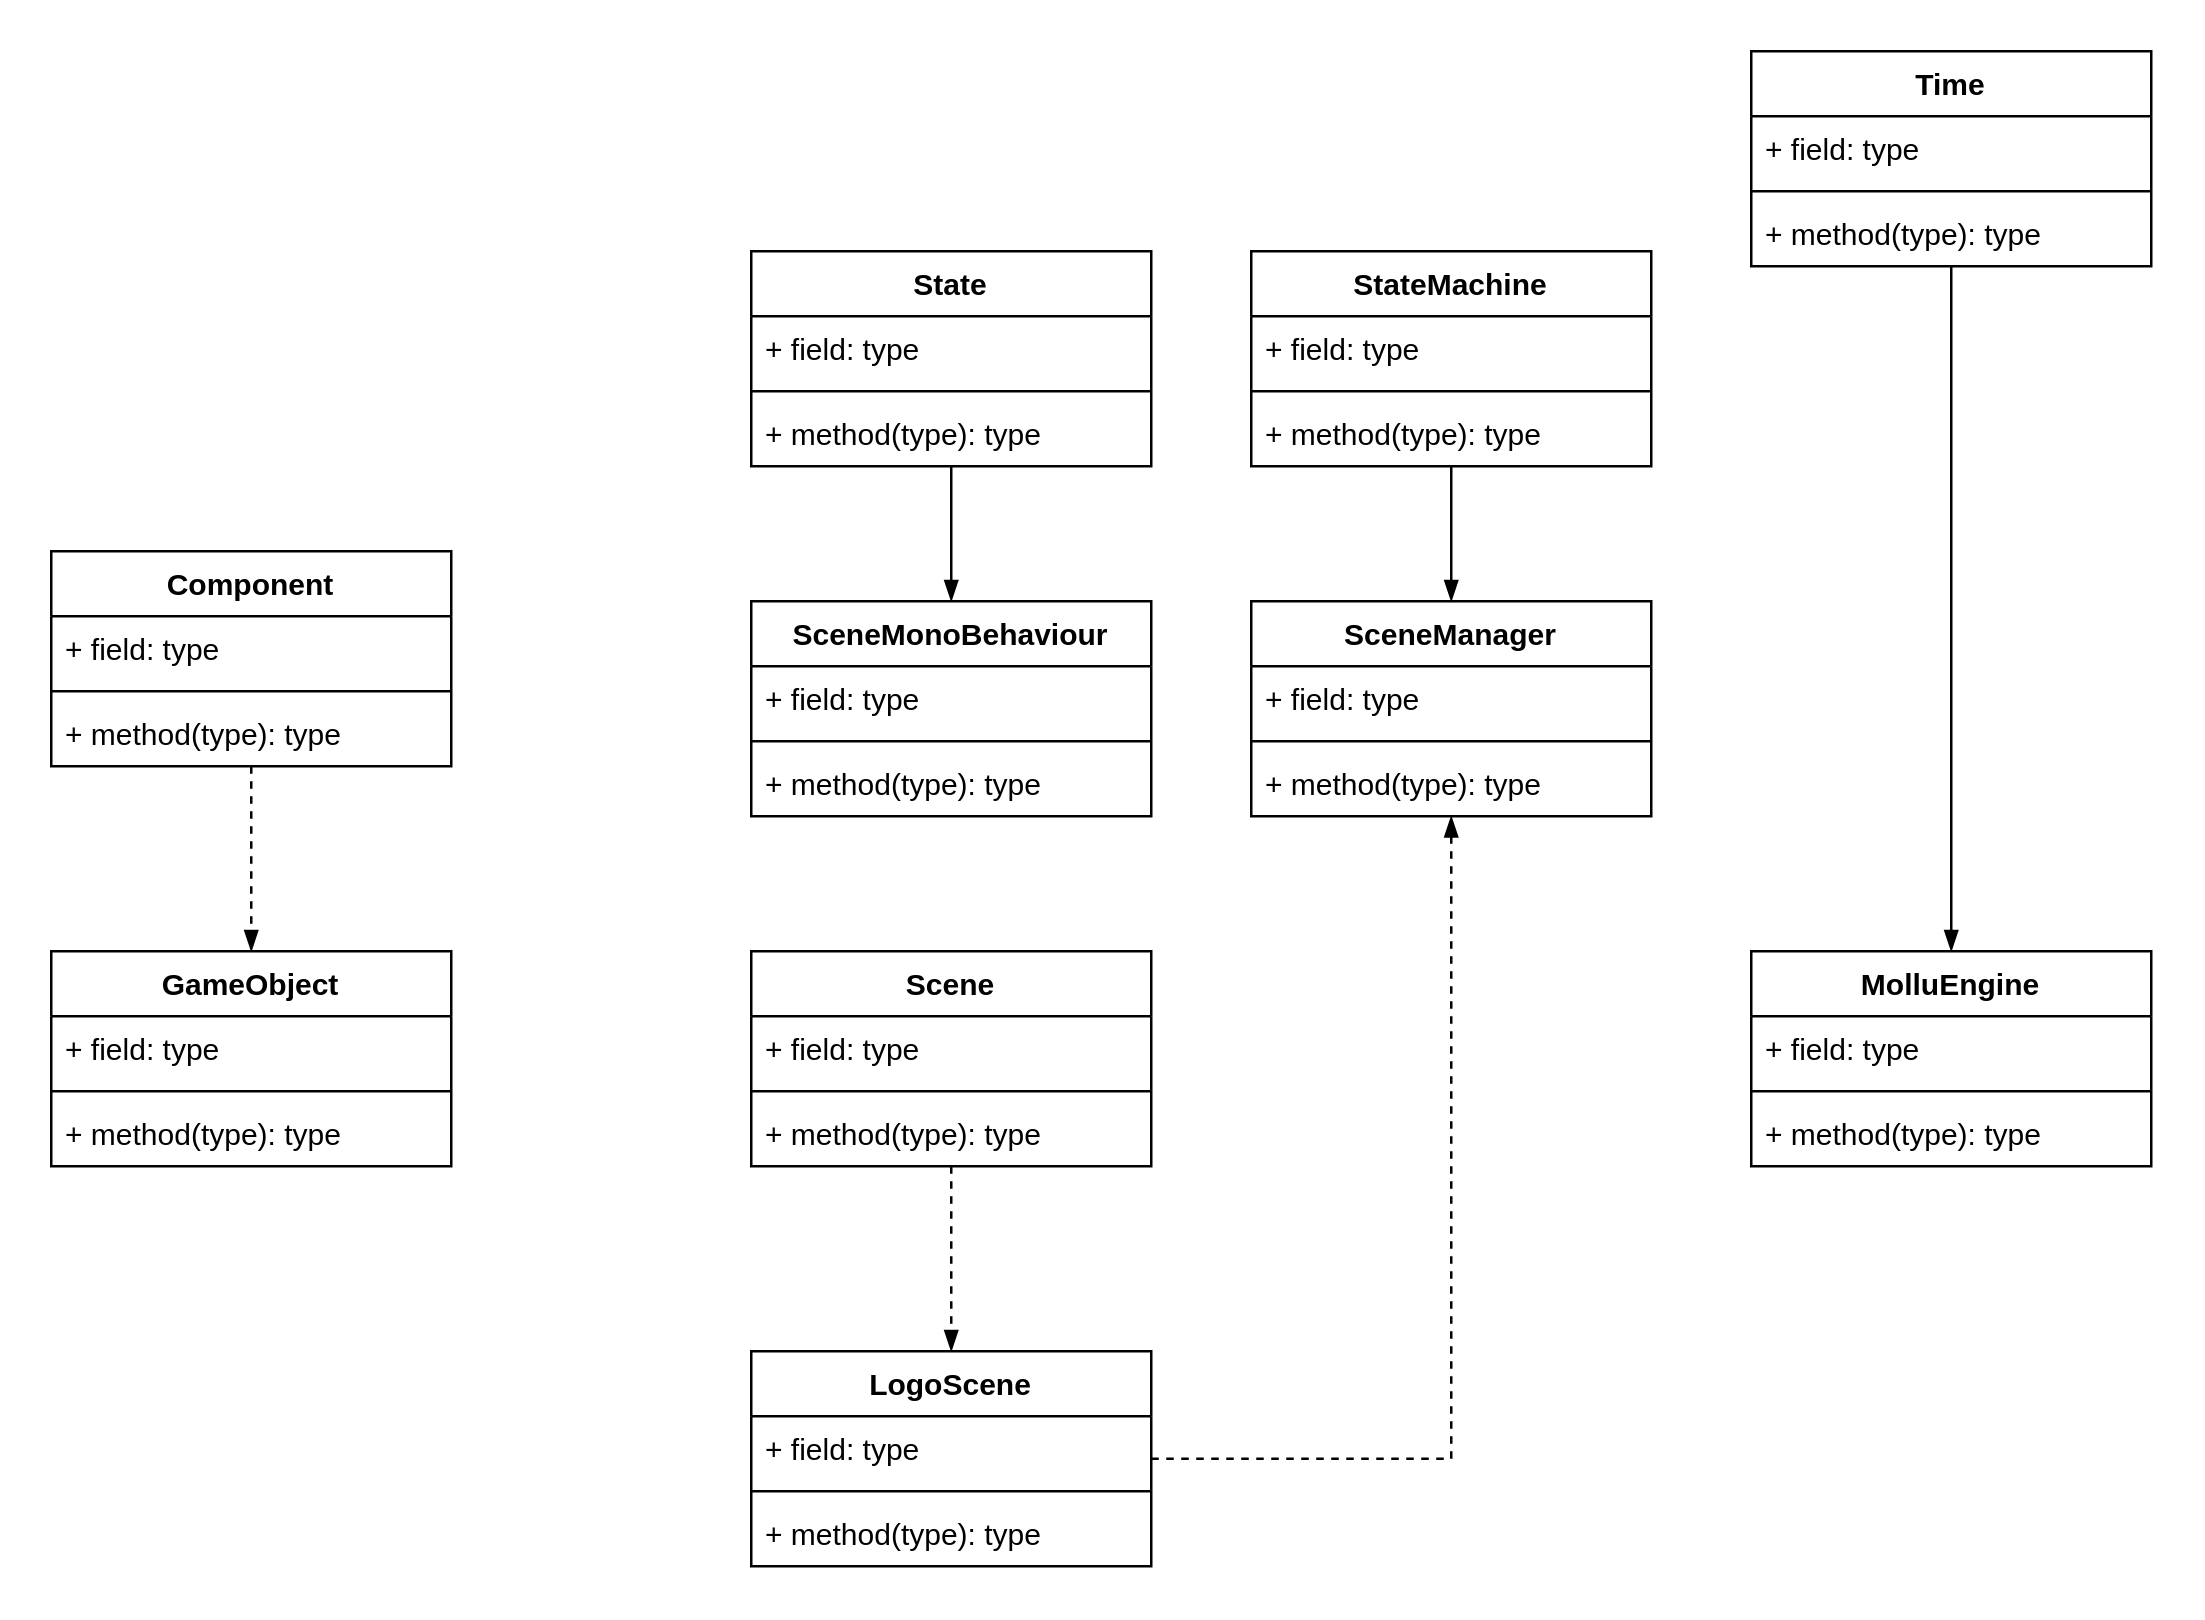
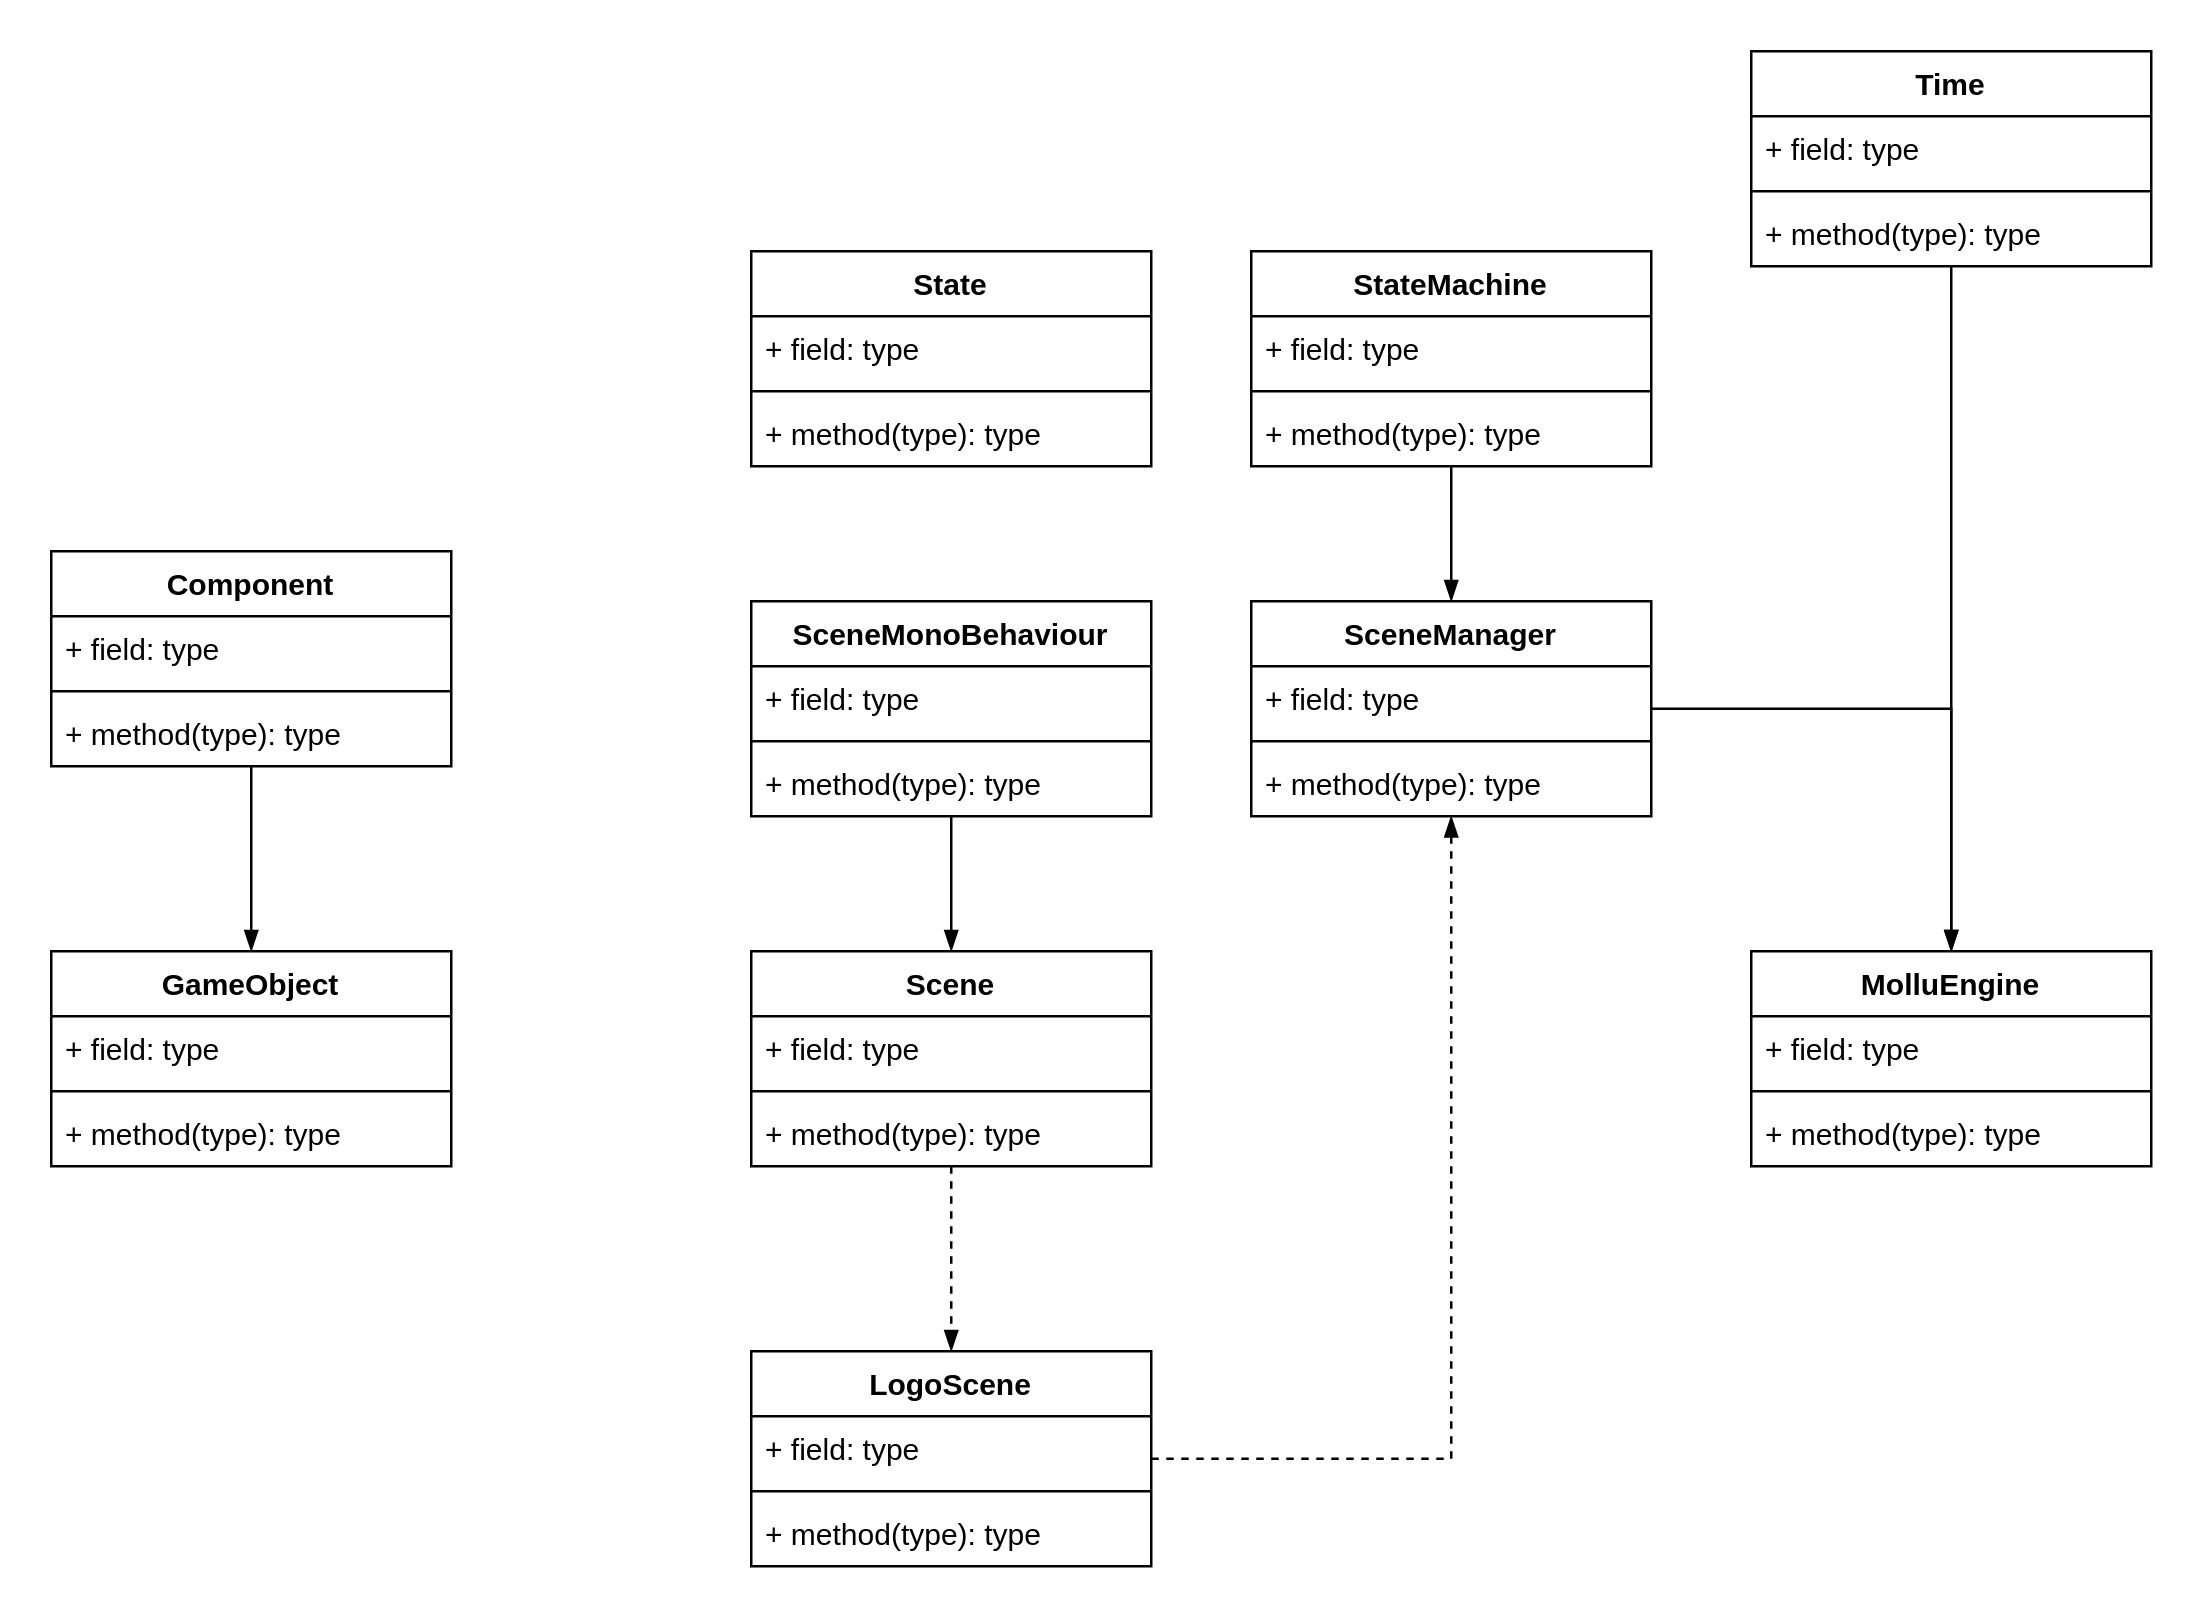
edge "State" -> "SceneMonoBehaviour": removed
edge "SceneManager" -> "MolluEngine": added
edge "Component" -> "GameObject": style dashed -> solid
edge "SceneMonoBehaviour" -> "Scene": added
